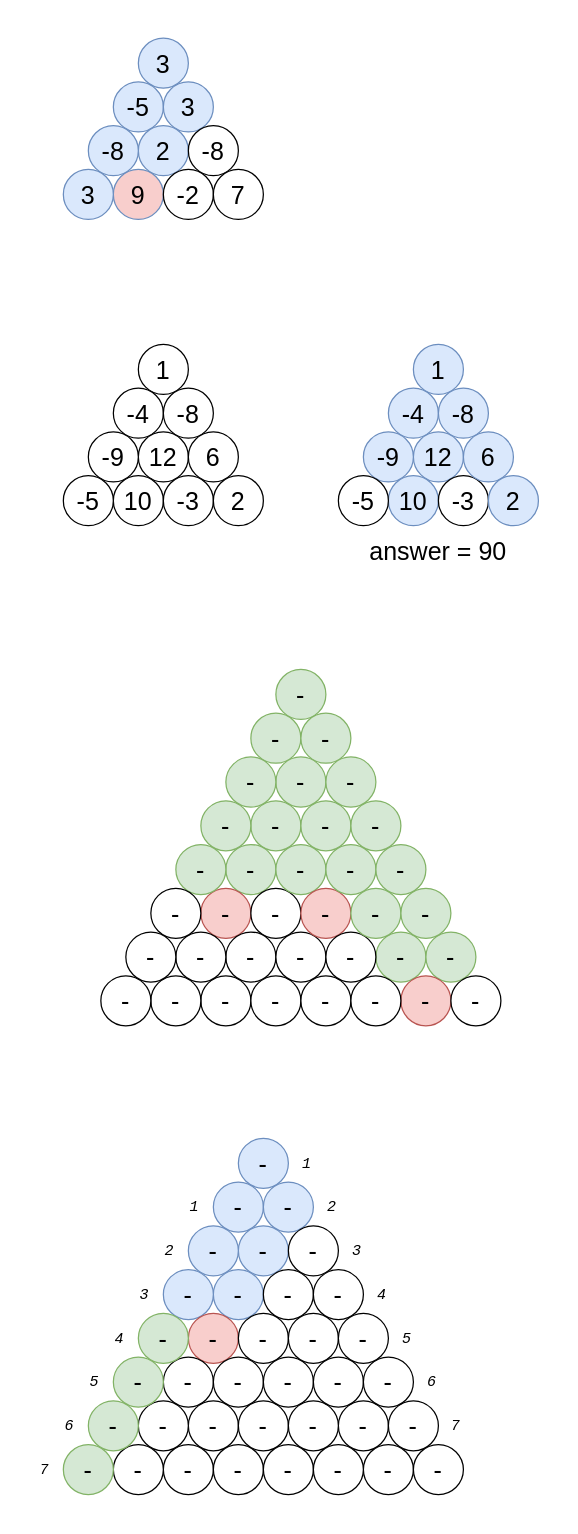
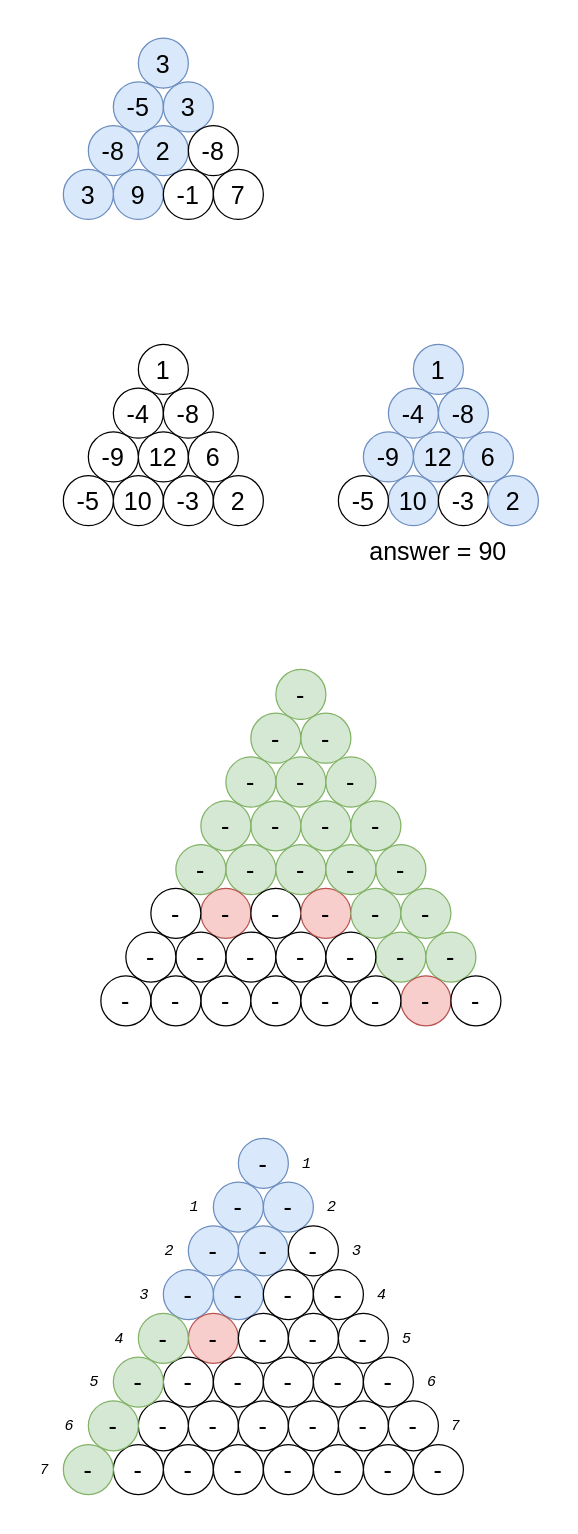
node "9": fillcolor #f8cecc -> #dae8fc
node "-2": label "-2" -> "-1"
